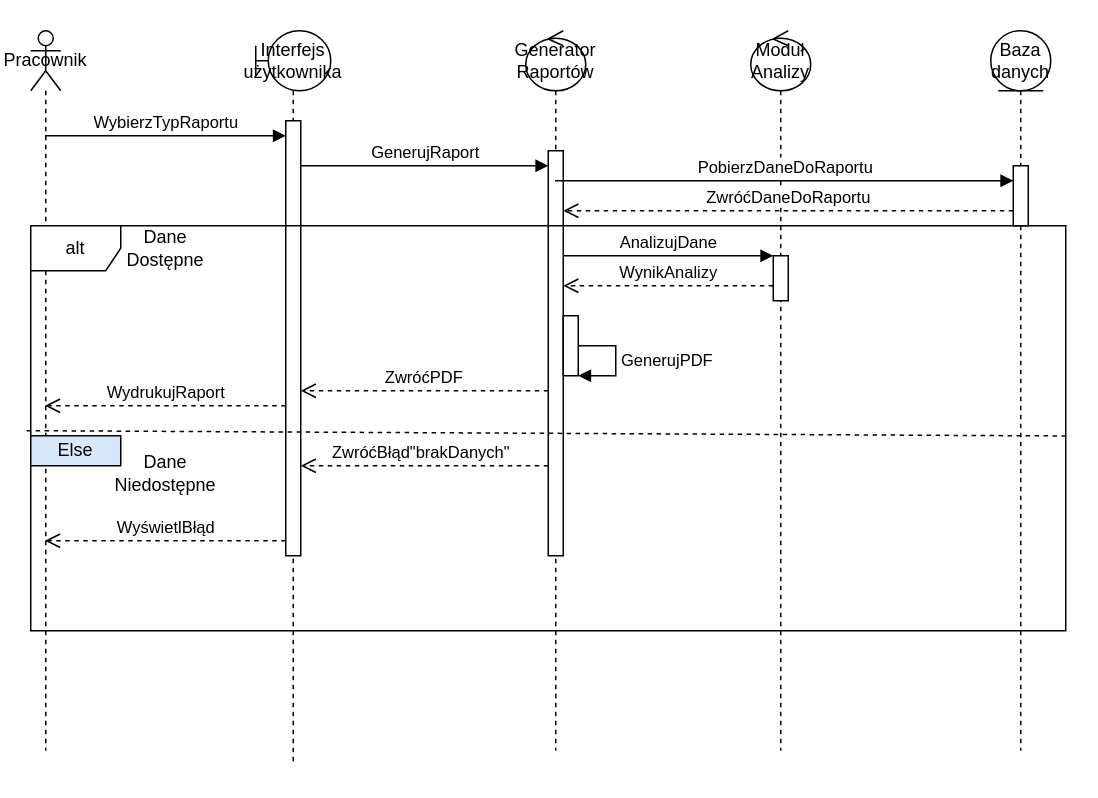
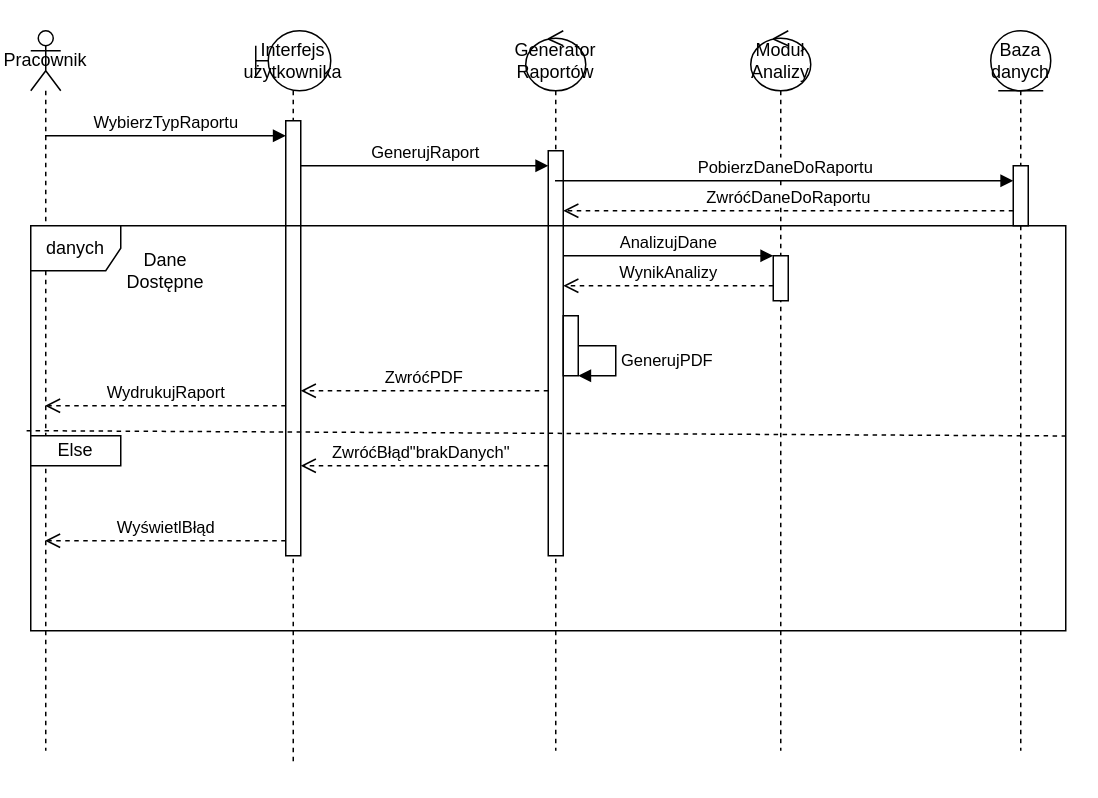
node "alt": label "alt" -> "danych"
node "Dane Dostępne": moved (166, 248) -> (166, 271)
node "Else": fillcolor #dae8fc -> #ffffff
node "Dane Niedostępne": removed
